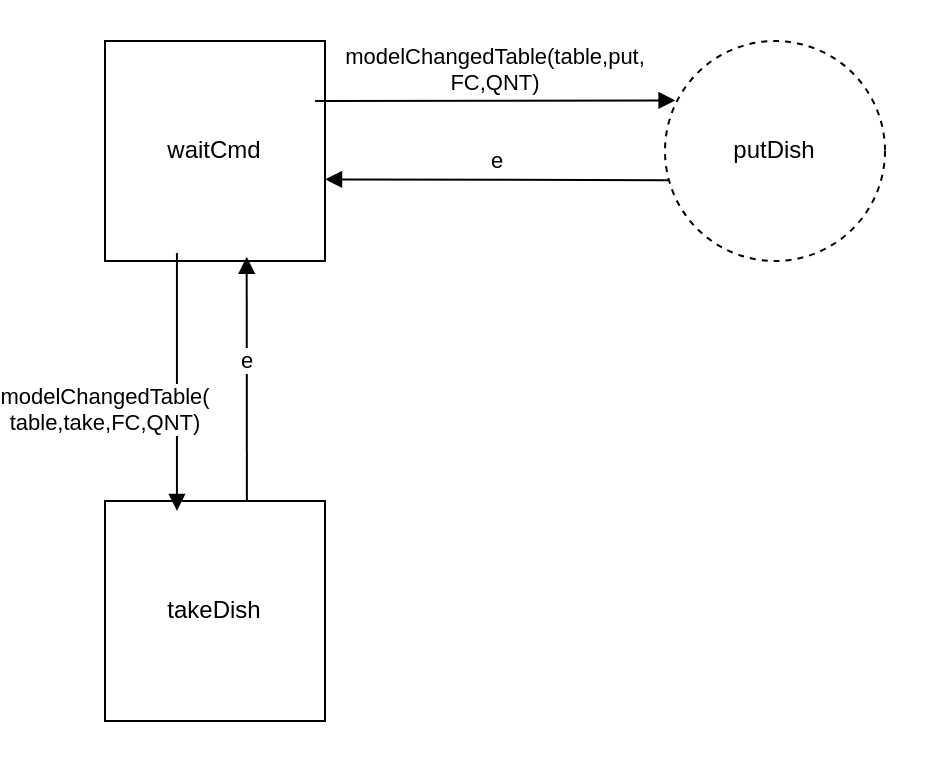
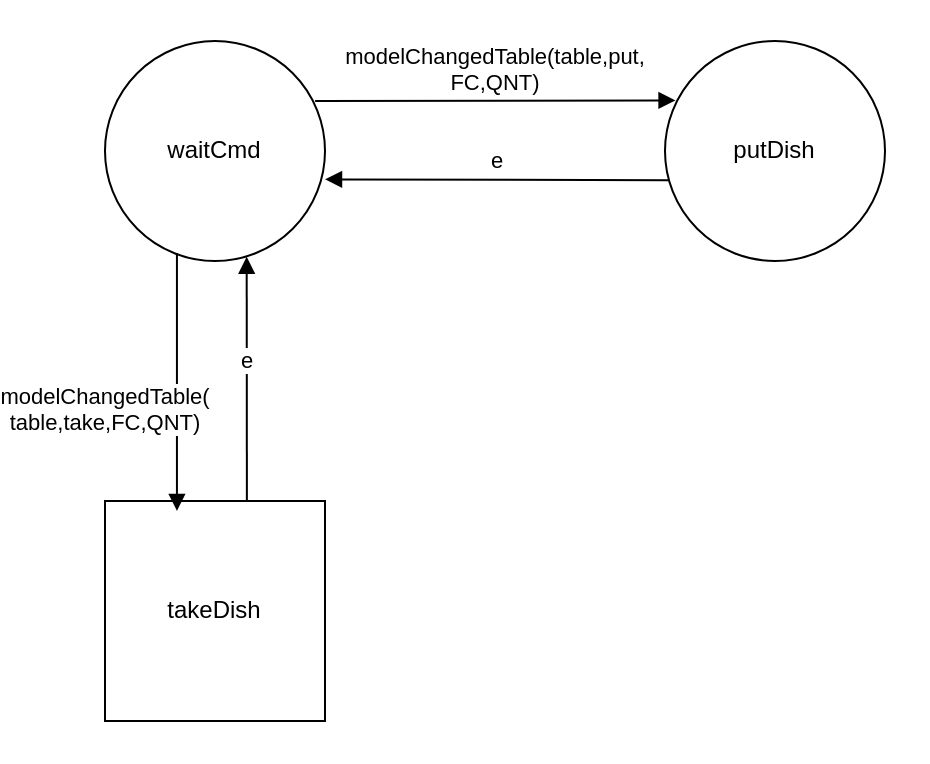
node "waitCmd": shape rectangle -> ellipse
node "putDish": style dashed -> solid
